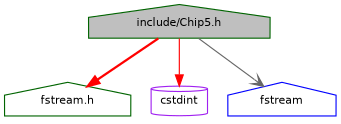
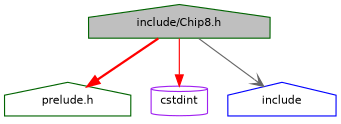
node "include/Chip5.h": label "include/Chip5.h" -> "include/Chip8.h"
node "fstream.h": label "fstream.h" -> "prelude.h"
node "fstream": label "fstream" -> "include"
